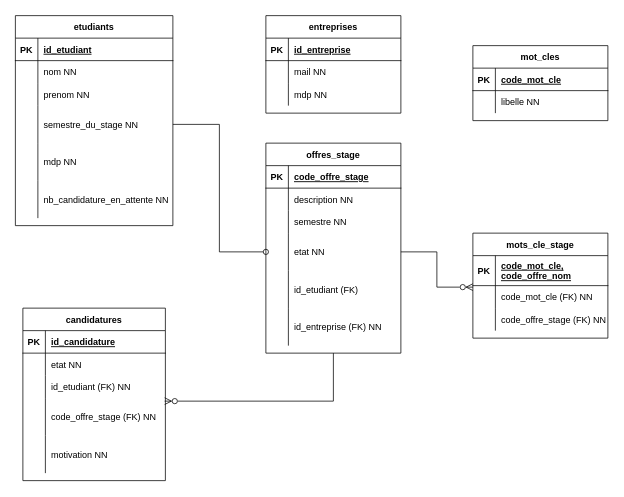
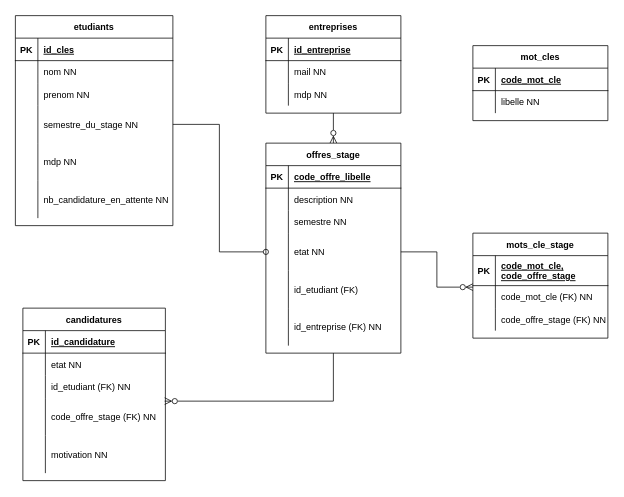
node "id_etudiant": label "id_etudiant" -> "id_cles"
edge "entreprises" -> "offres_stage": added
node "code_offre_stage": label "code_offre_stage" -> "code_offre_libelle"
node "code_mot_cle, code_offre_nom": label "code_mot_cle, code_offre_nom" -> "code_mot_cle, code_offre_stage"
